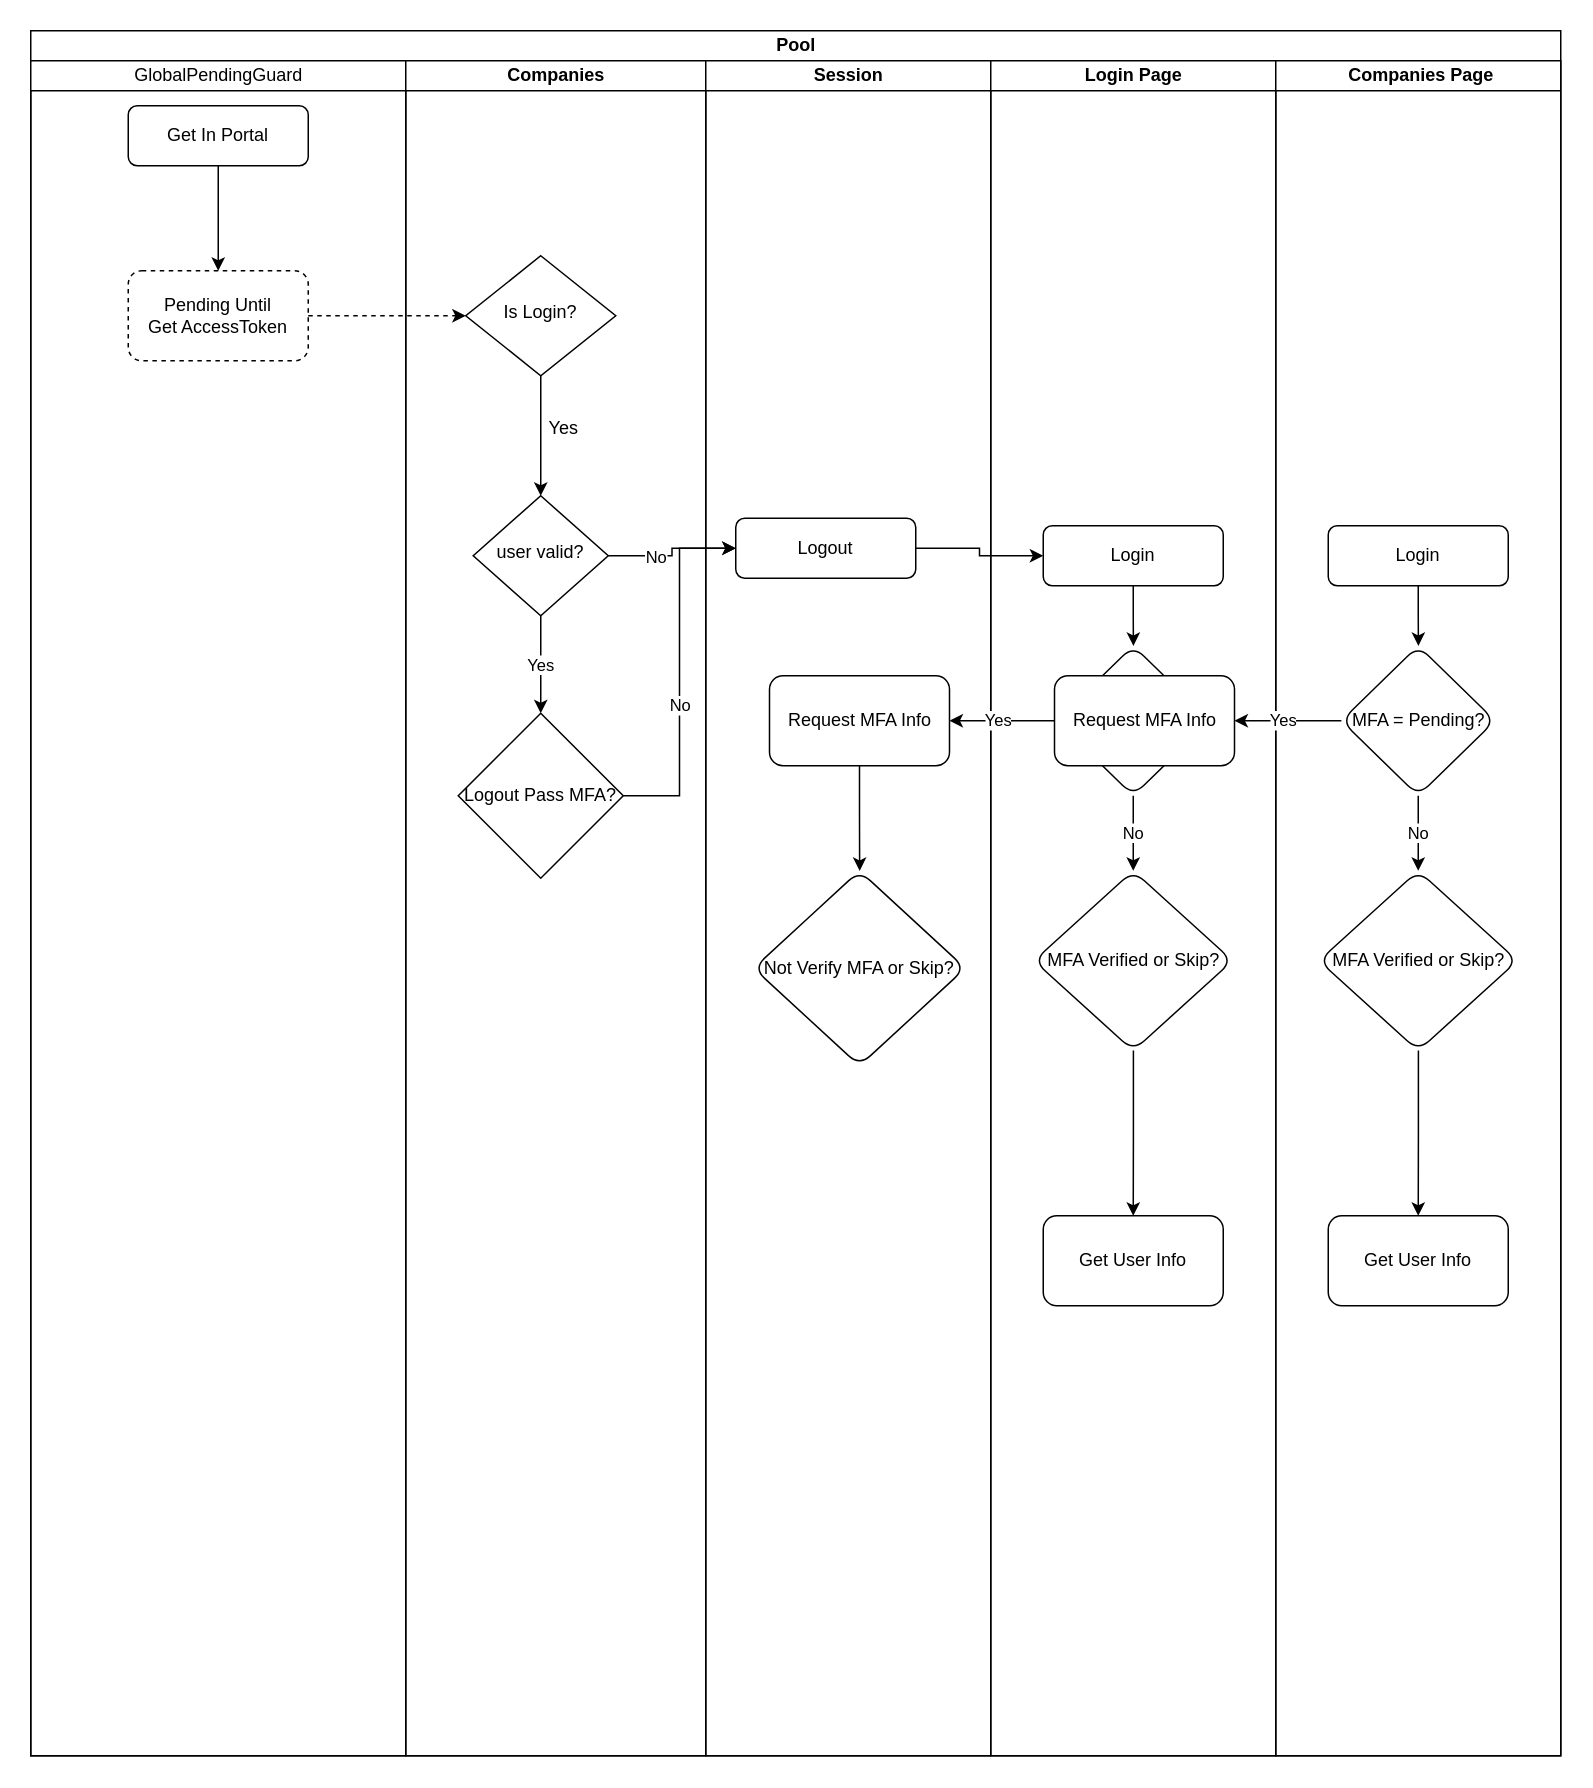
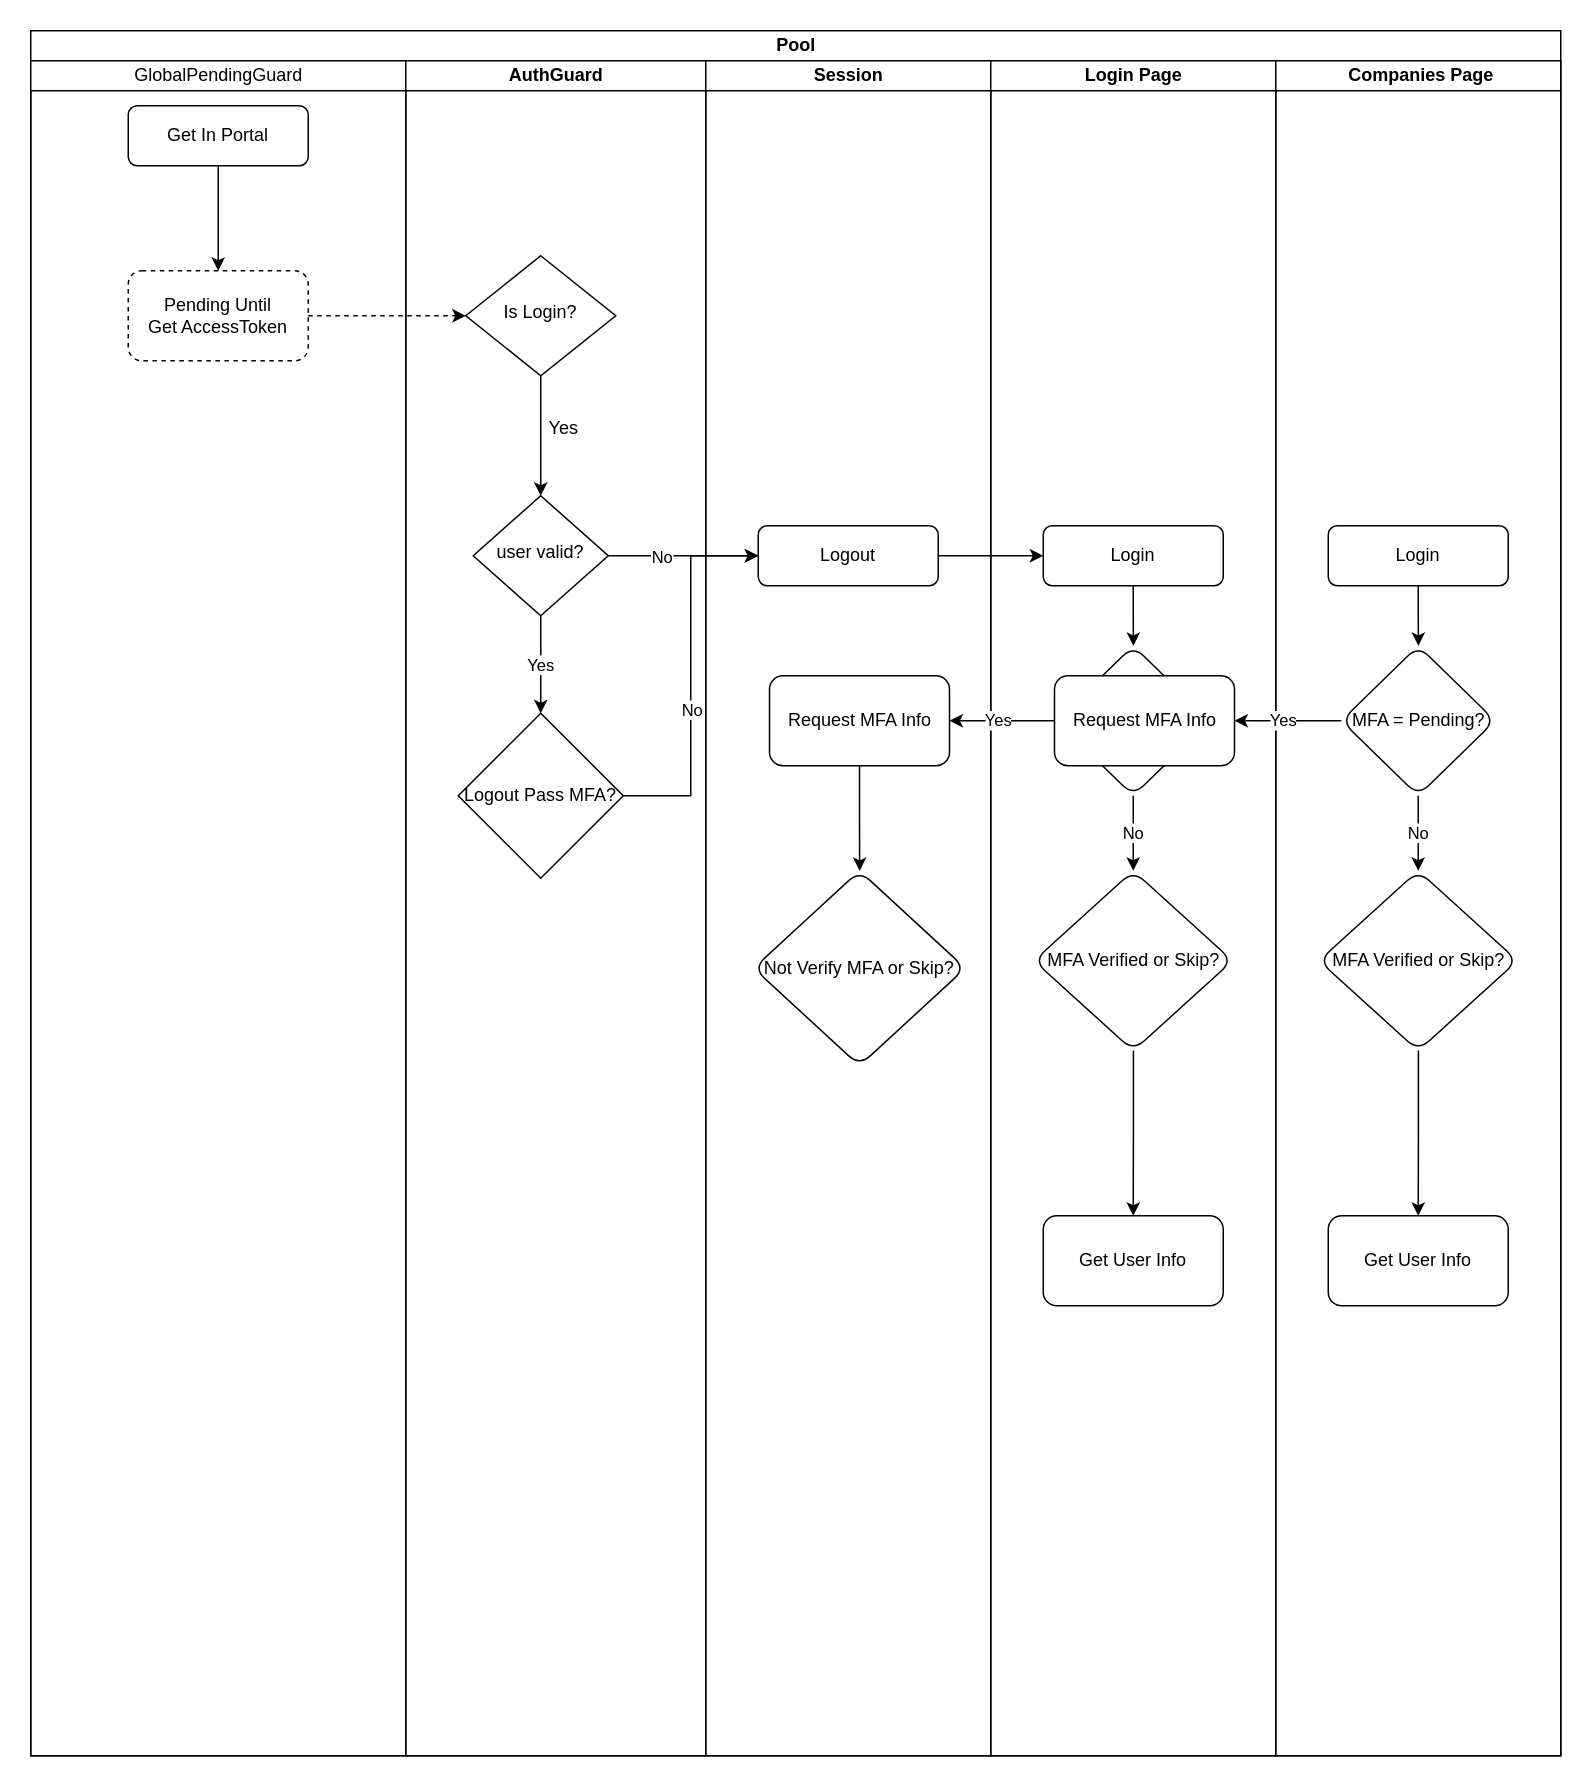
node "Companies": label "Companies" -> "AuthGuard"
node "Logout": moved (826, 548) -> (848, 556)
